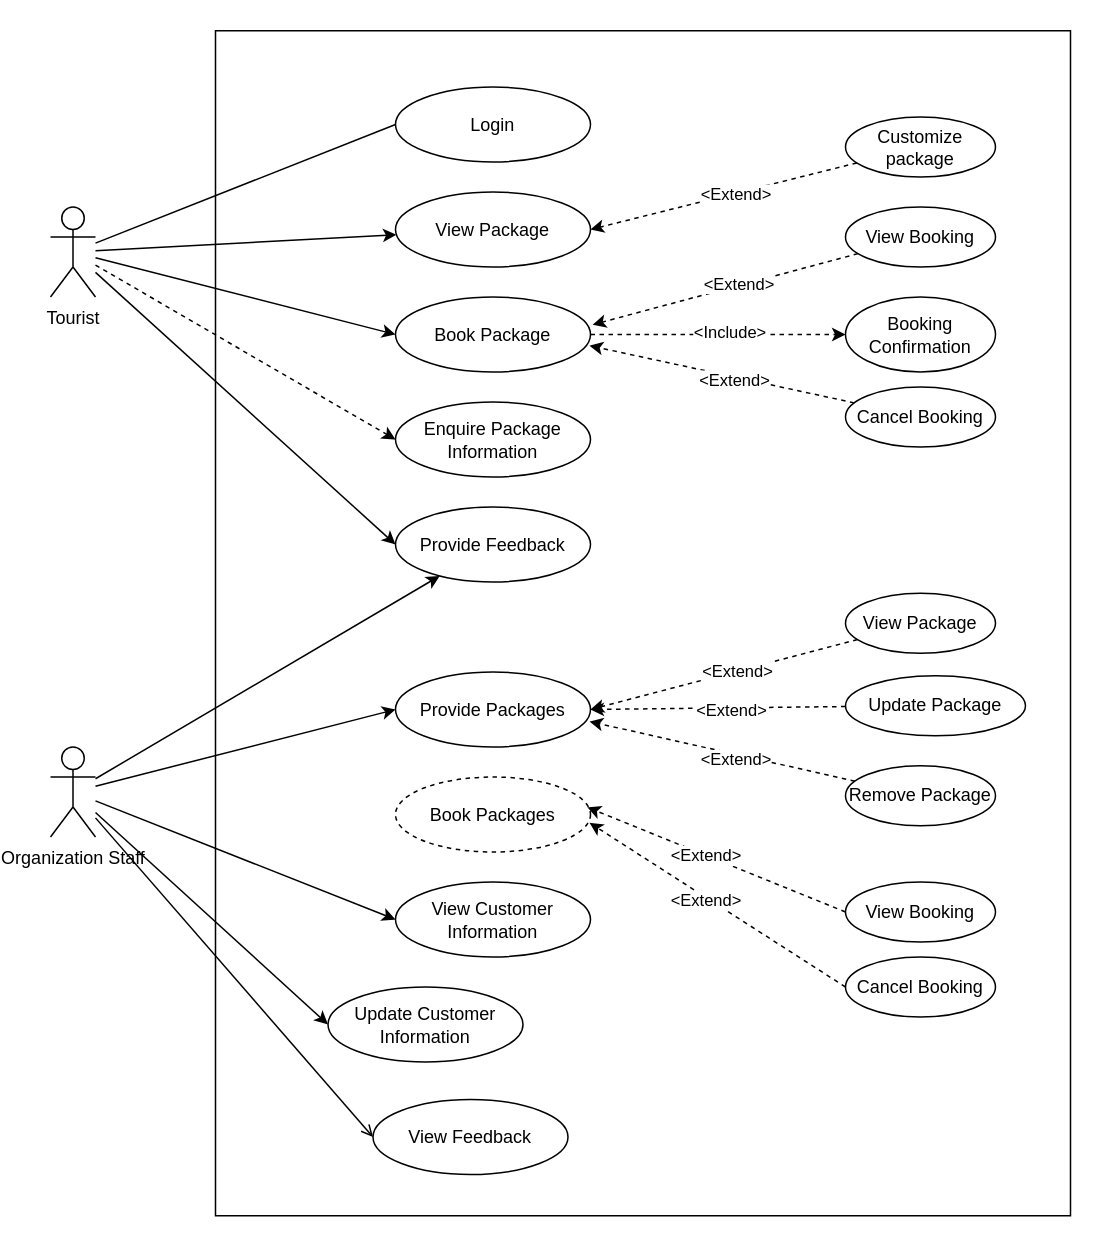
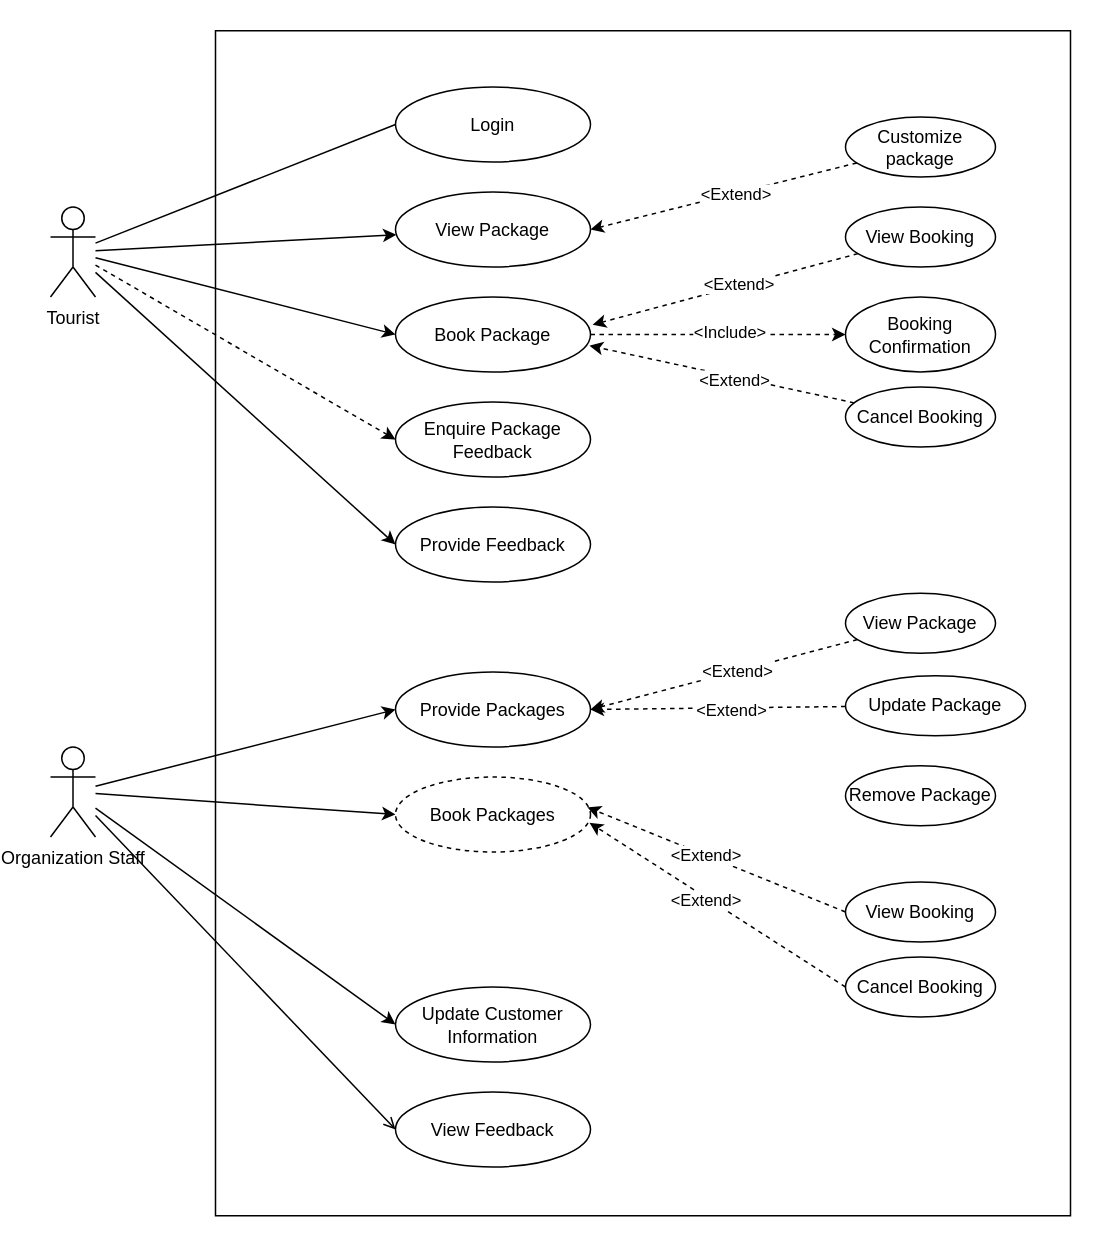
node "Enquire Package Information": label "Enquire Package Information" -> "Enquire Package Feedback"
edge "Organization Staff" -> "Provide Feedback": now "Organization Staff" -> "Book Packages"
edge "Remove Package" -> "Provide Packages": removed, label "<Extend>"
edge "Organization Staff" -> "View Customer Information": removed
node "View Customer Information": removed
node "Update Customer Information": moved (425, 1025) -> (493, 1025)
node "View Feedback": moved (470, 1137) -> (493, 1130)
